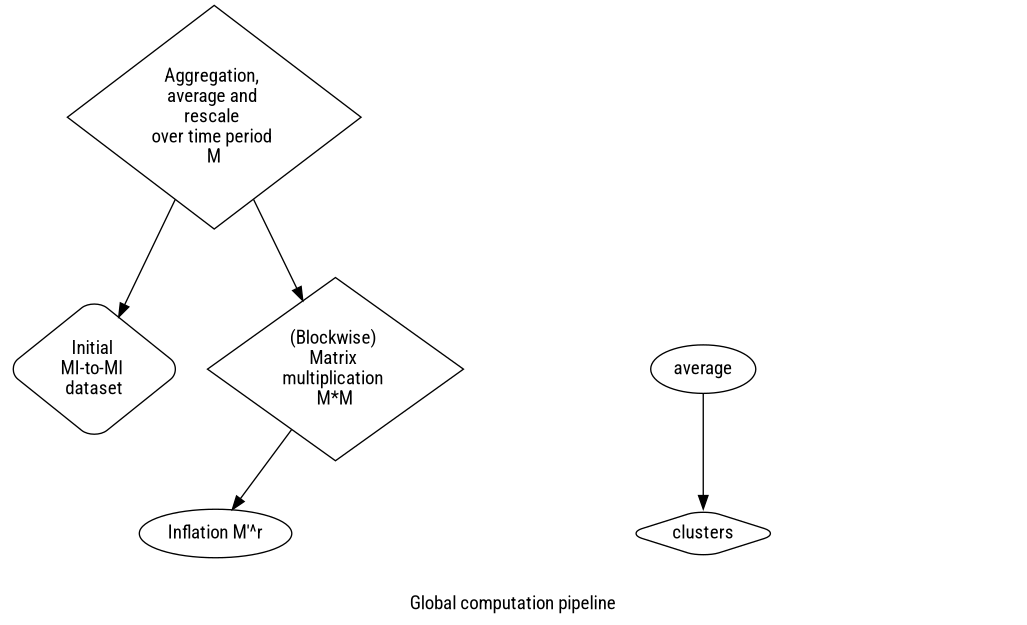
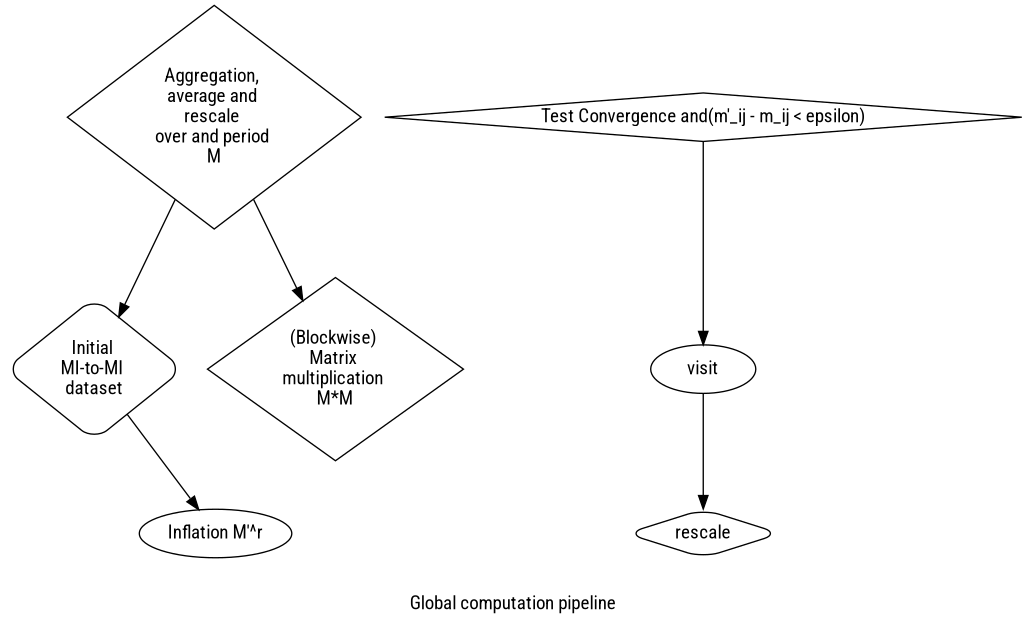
node "Aggregation, average and rescale over time period M": label "Aggregation, average and rescale over time period M" -> "Aggregation, average and rescale over and period M"
node "Test Convergence and(m'_ij - m_ij < epsilon)": added
node "average": label "average" -> "visit"
edge "(Blockwise) Matrix multiplication M*M" -> "Inflation M'^r": now "Initial MI-to-MI dataset" -> "Inflation M'^r"
node "clusters": label "clusters" -> "rescale"
